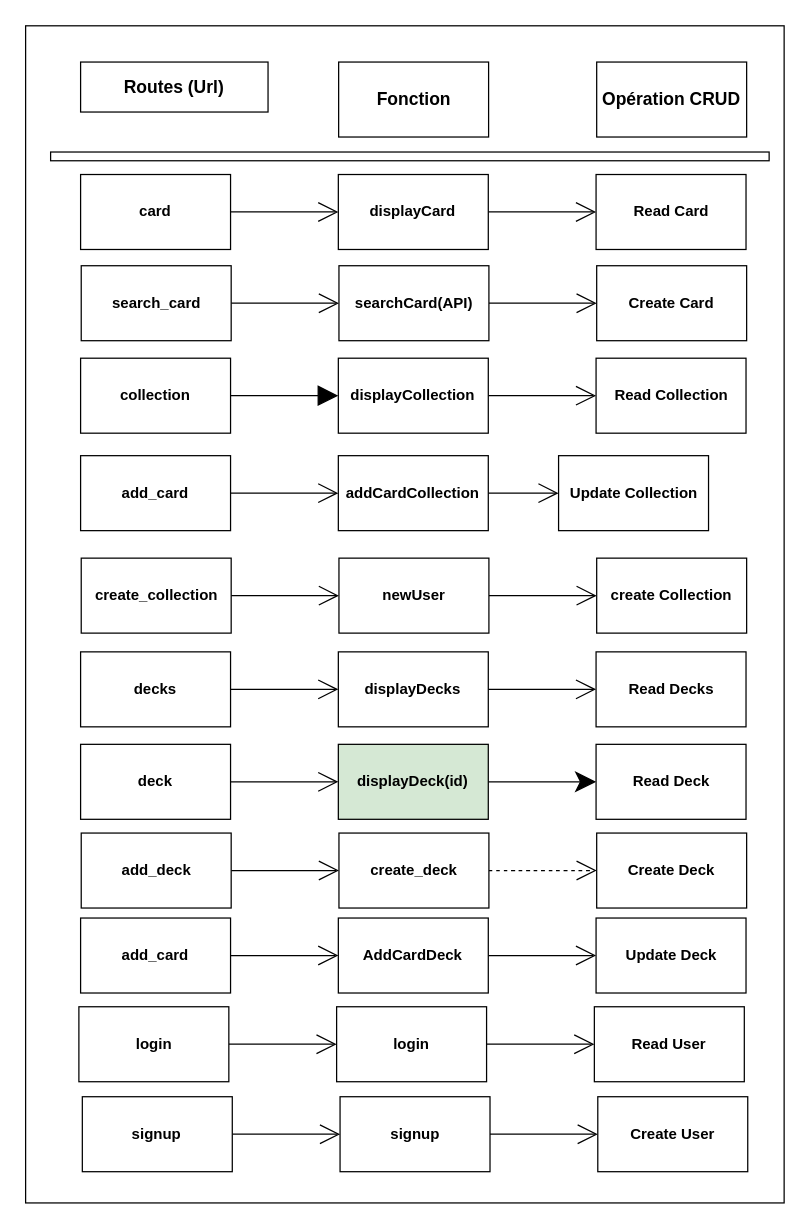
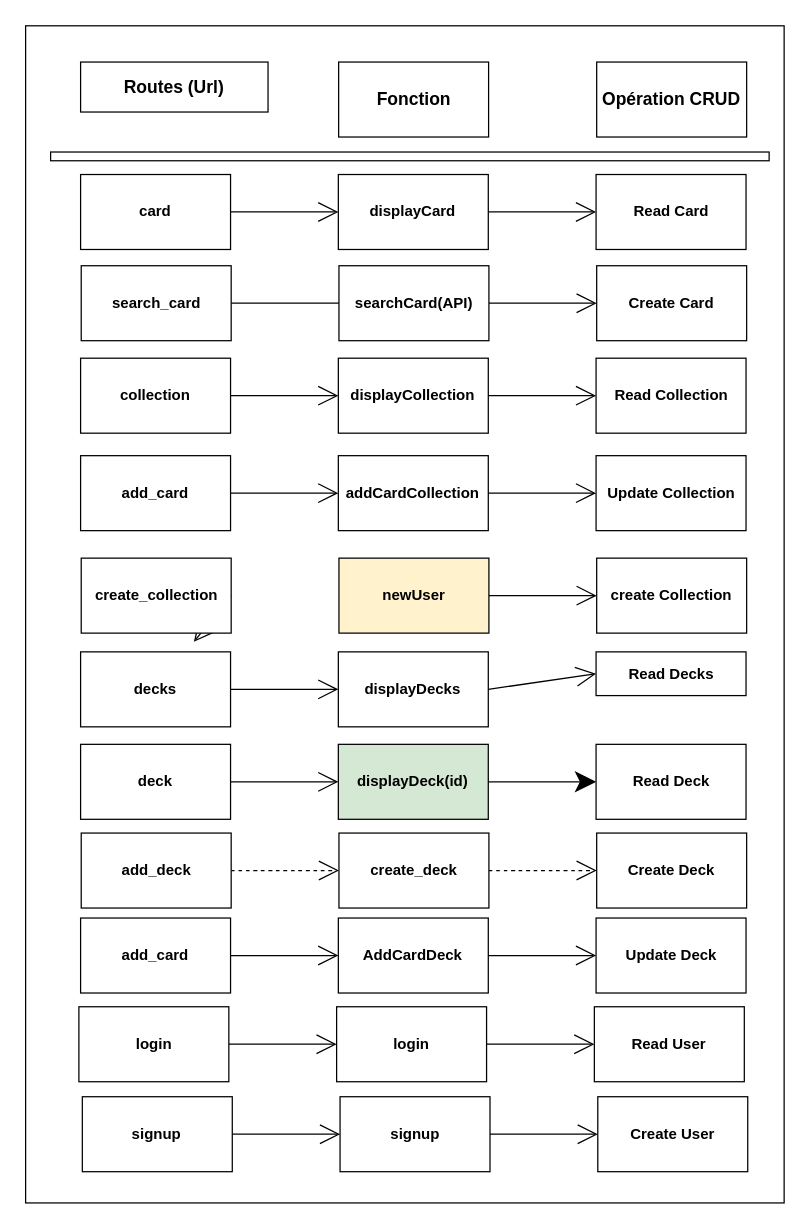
edge "search_card" -> "searchCard(API)": arrowhead open -> none
edge "collection" -> "displayCollection": arrowhead block -> open
node "Update Collection": moved (634, 493) -> (671, 493)
edge "create_collection" -> "newUser": now "create_collection" -> "decks"
node "newUser": fillcolor #ffffff -> #fff2cc
node "Read Decks": size 150x75 -> 150x44
edge "add_deck" -> "create_deck": style solid -> dashed
